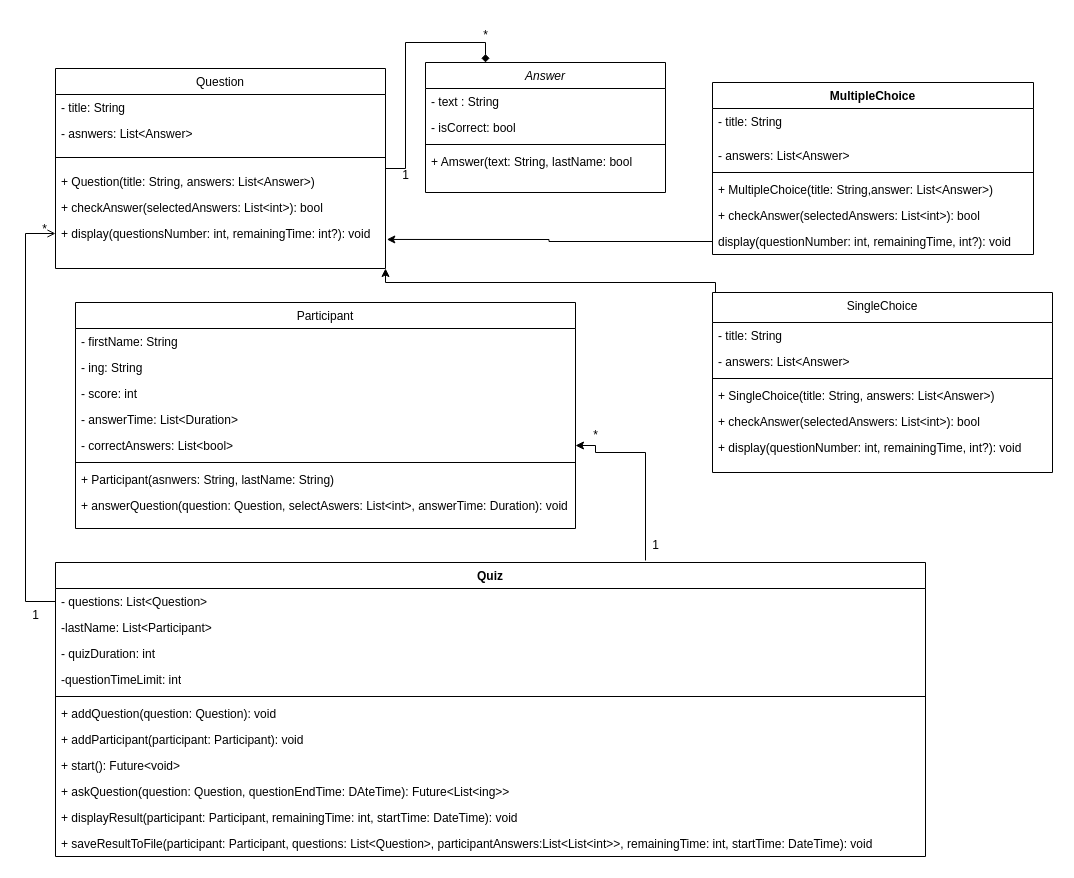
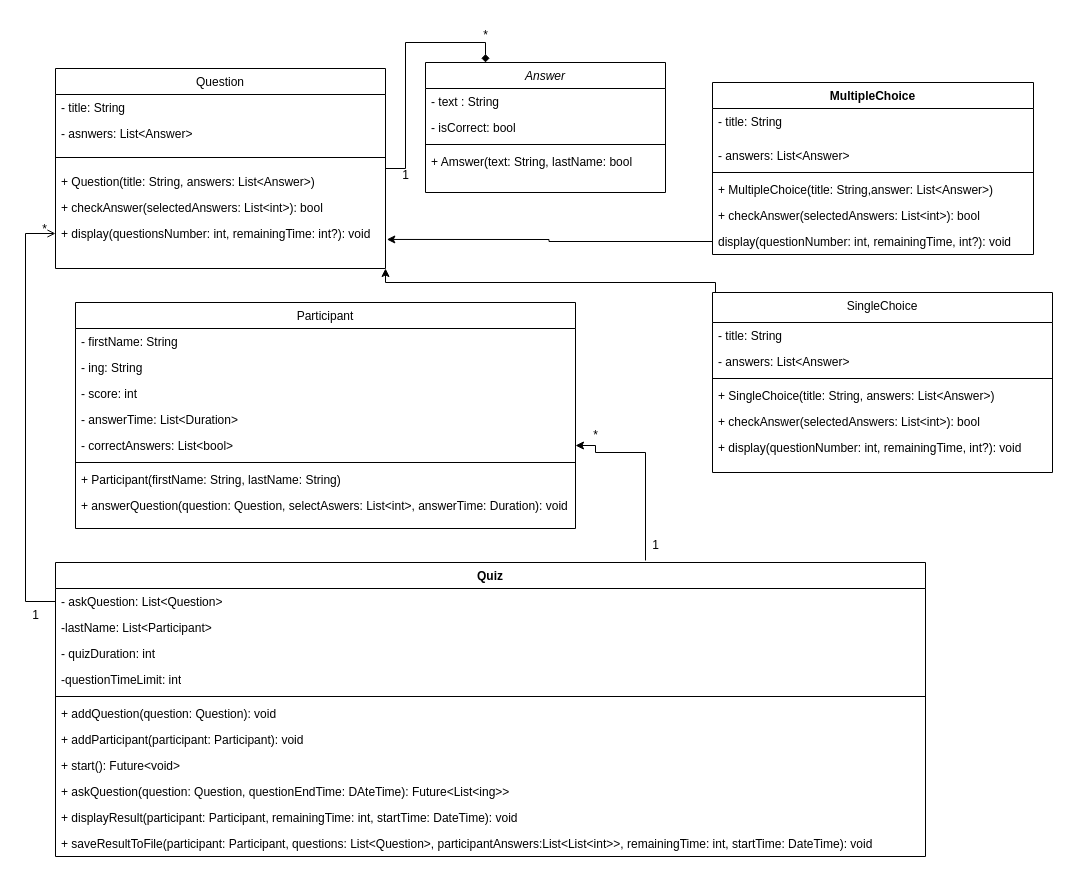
node "+ Participant(asnwers: String, lastName: String)": label "+ Participant(asnwers: String, lastName: String)" -> "+ Participant(firstName: String, lastName: String)"
node "- questions: List<Question>": label "- questions: List<Question>" -> "- askQuestion: List<Question>"
